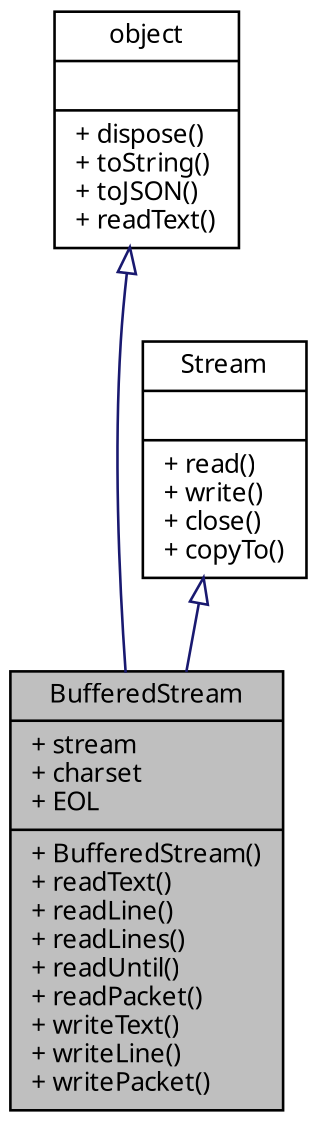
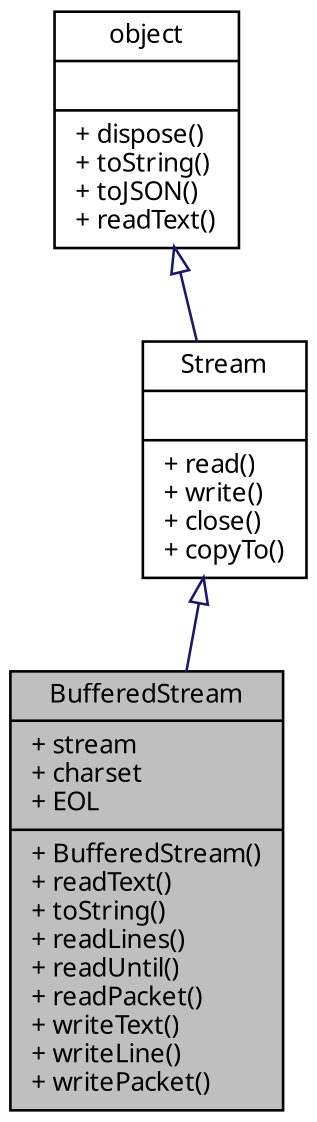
edge "BufferedStream" -> "object": now "Stream" -> "object"
node "BufferedStream": text "+ readLine()" -> "+ toString()"
